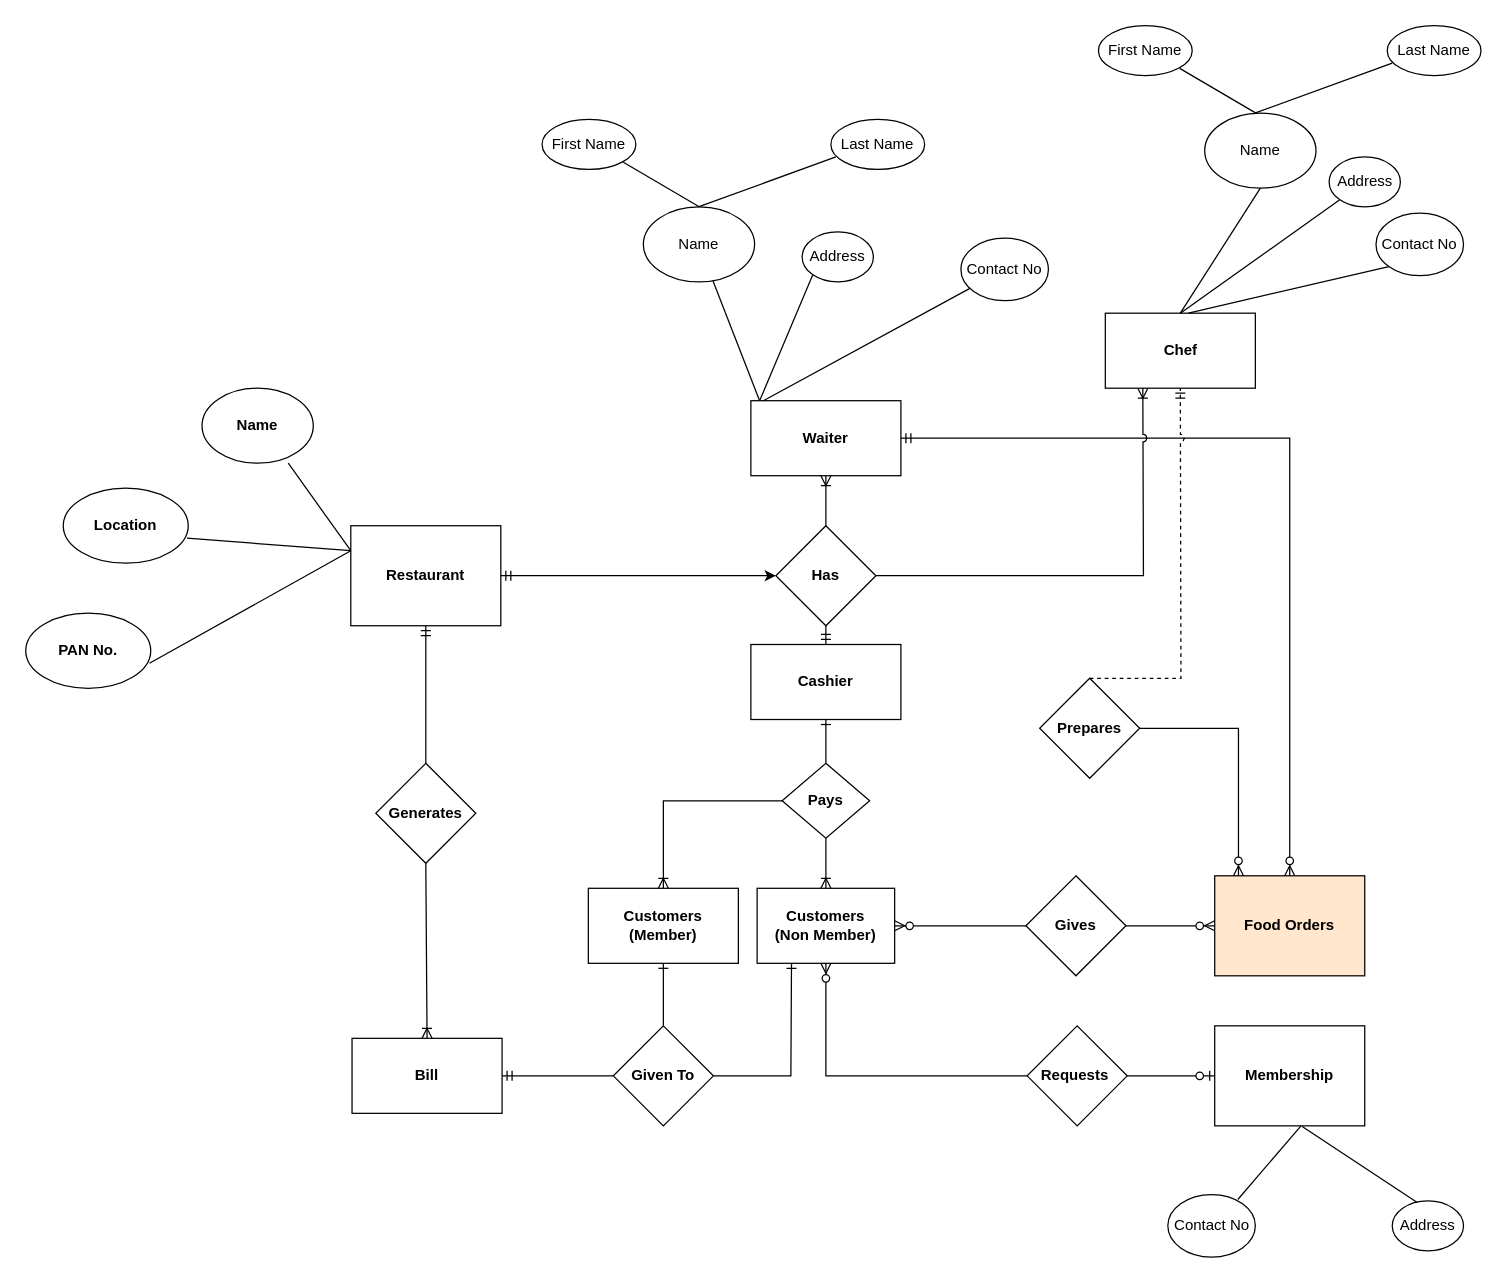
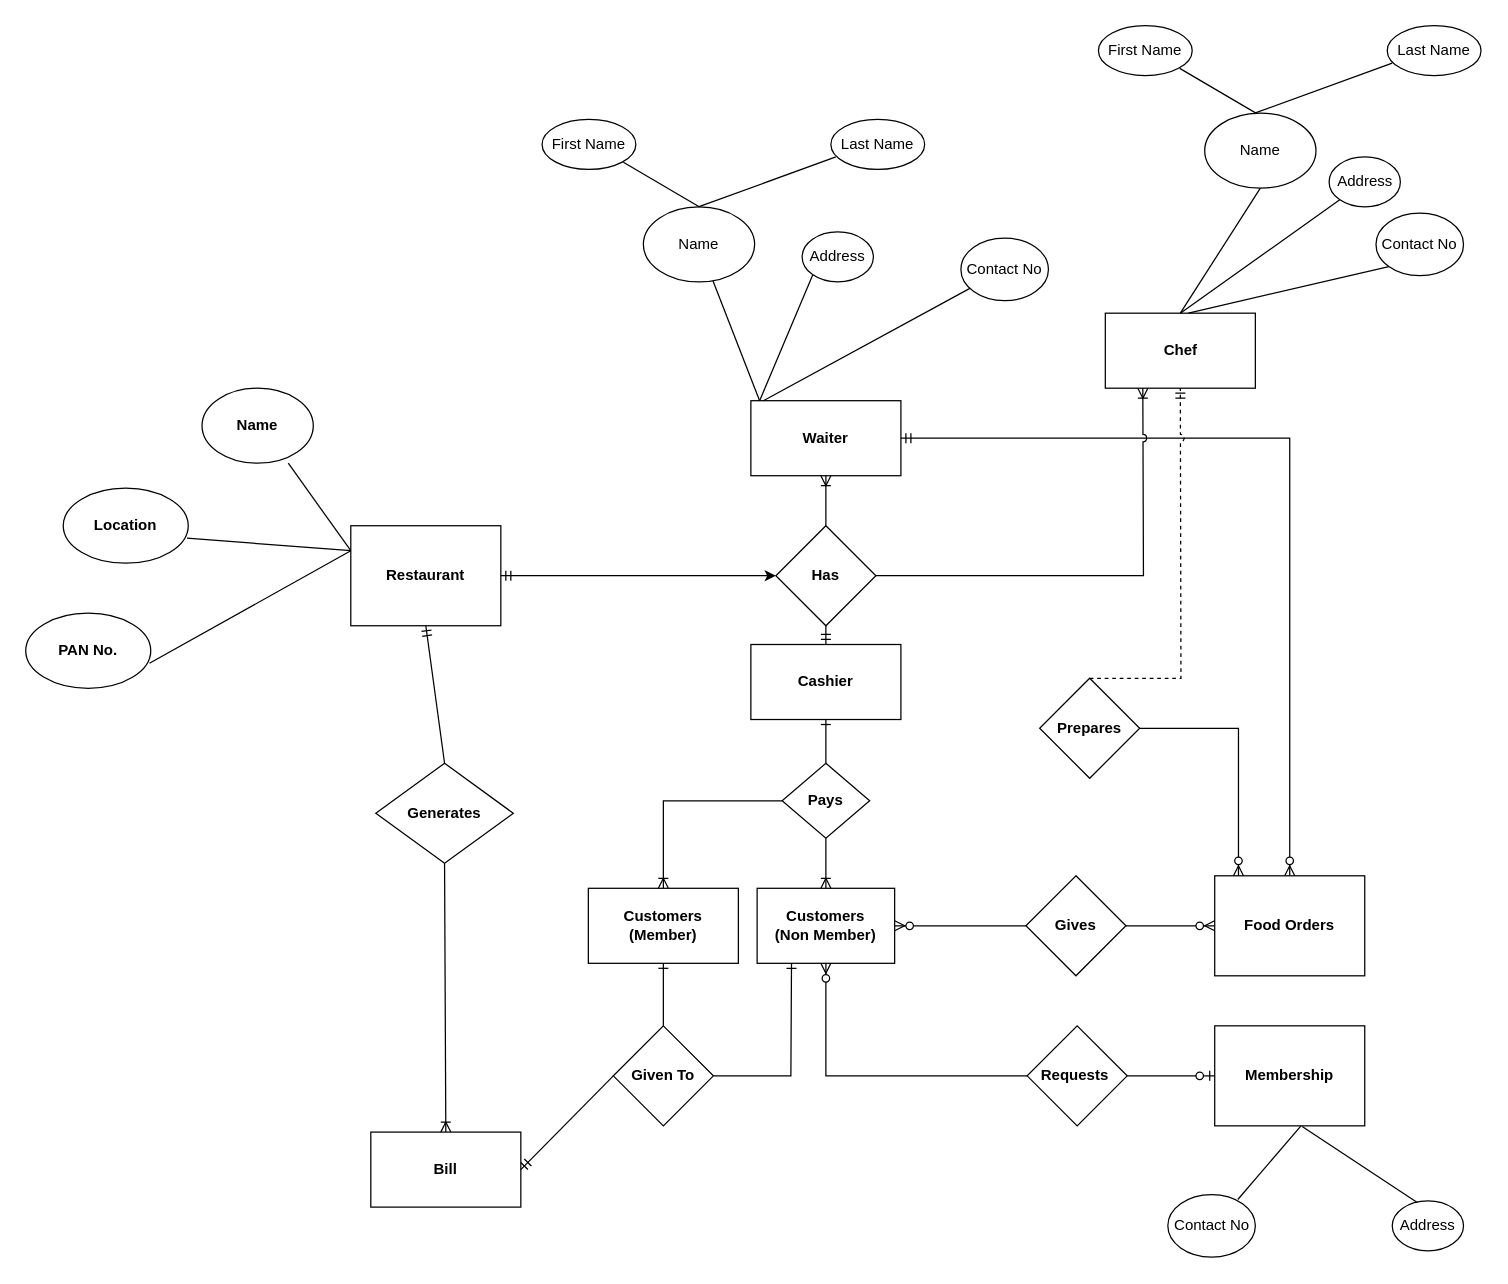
node "Generates": size 100x100 -> 138x100
node "Food Orders": fillcolor #ffe6cc -> #ffffff
node "Bill": moved (427, 1076) -> (446, 1169)
